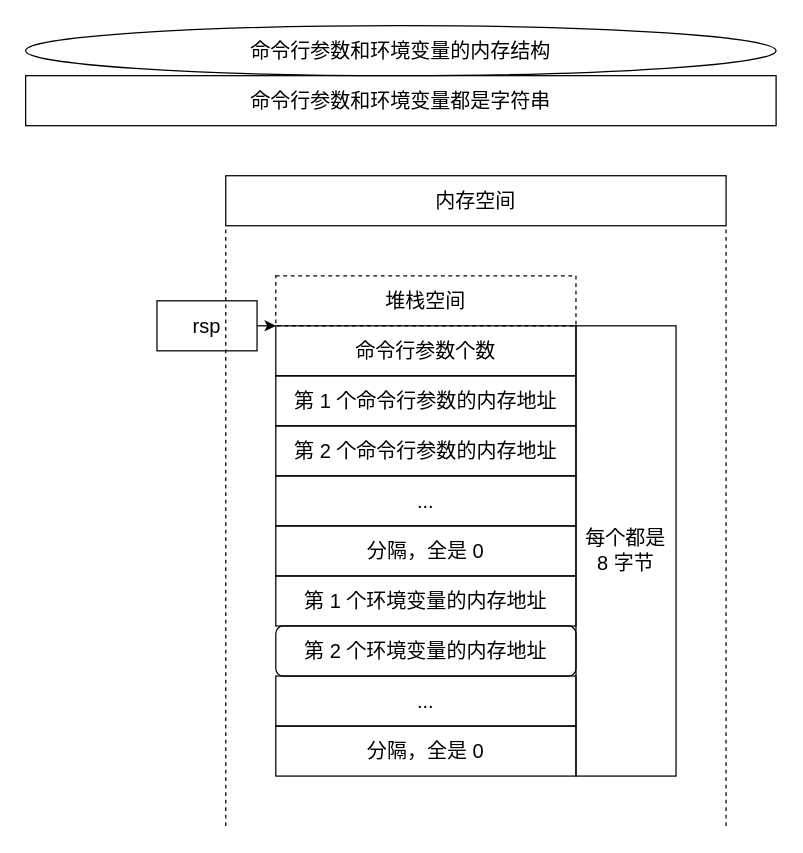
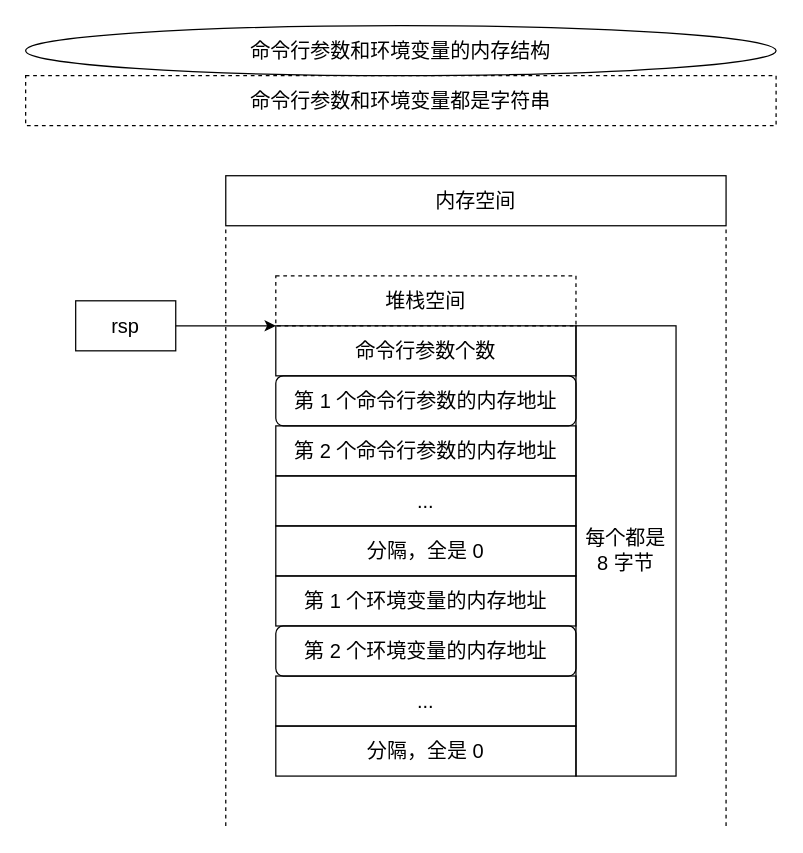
node "命令行参数和环境变量都是字符串": style solid -> dashed
node "rsp": moved (207, 326) -> (126, 326)
node "第 1 个命令行参数的内存地址": shape rectangle -> rounded rectangle
